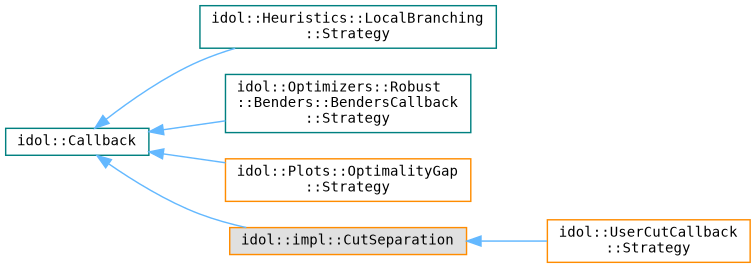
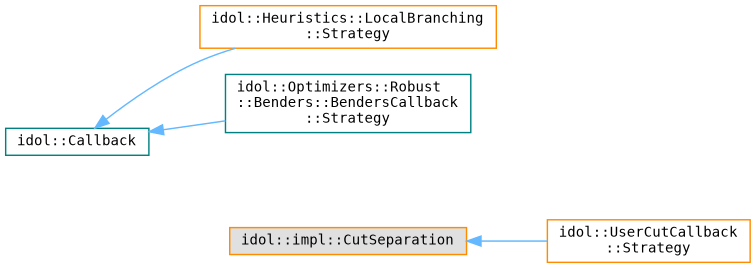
node "idol::Heuristics::LocalBranching ::Strategy": color teal -> darkorange
node "idol::Plots::OptimalityGap ::Strategy": removed
edge "idol::impl::CutSeparation" -> "idol::Callback": removed
